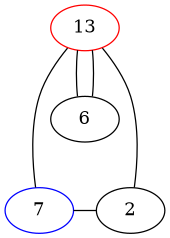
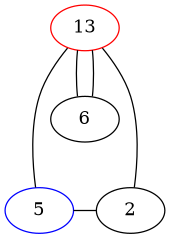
node "7": label "7" -> "5"
